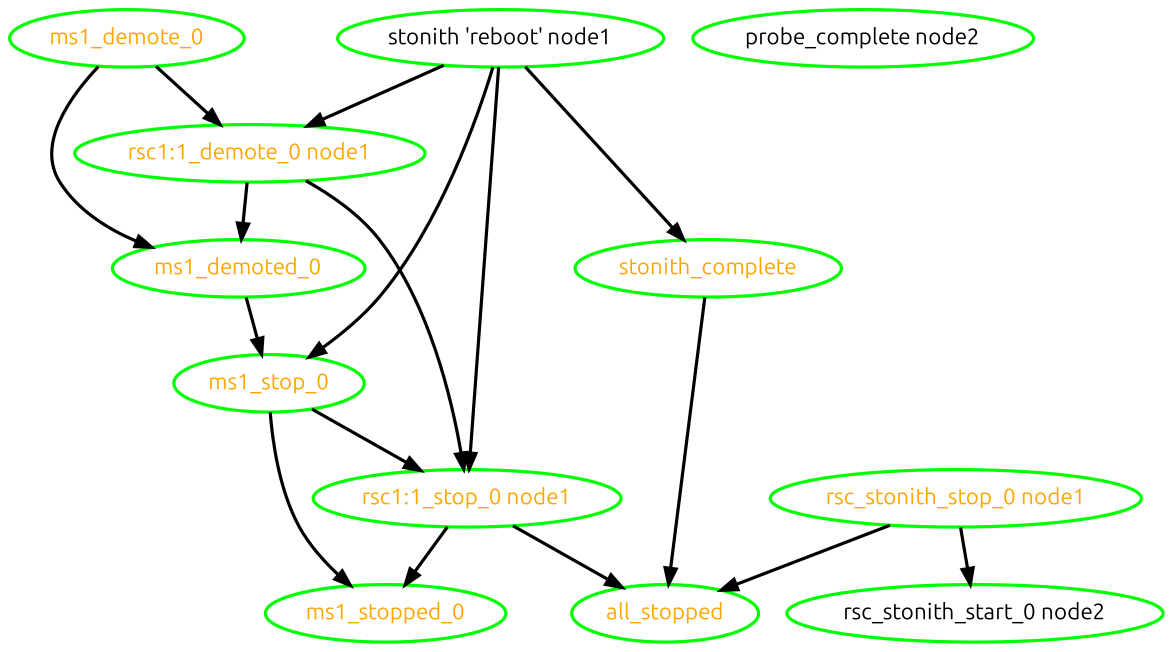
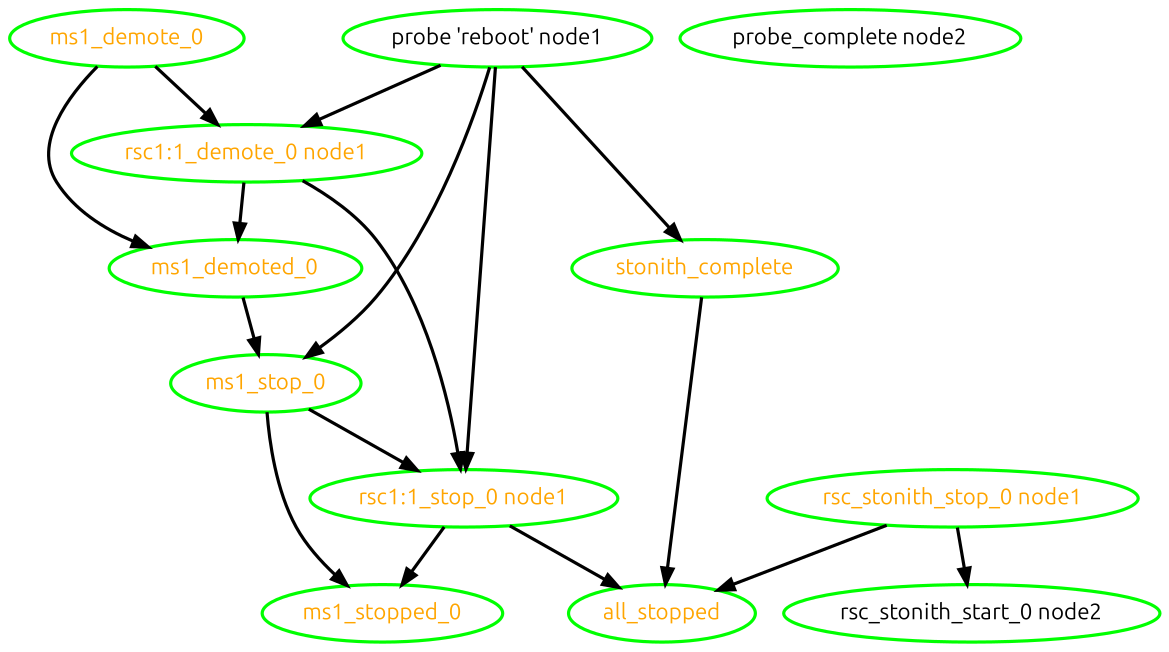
node "stonith 'reboot' node1": label "stonith 'reboot' node1" -> "probe 'reboot' node1"
